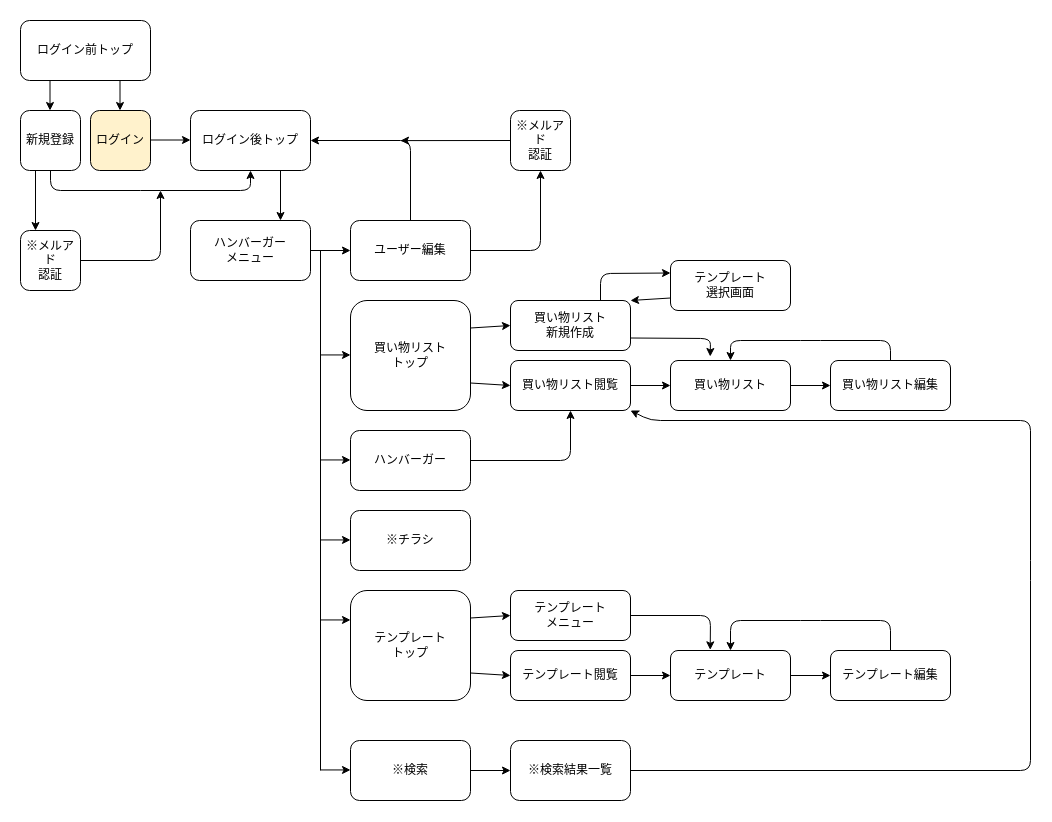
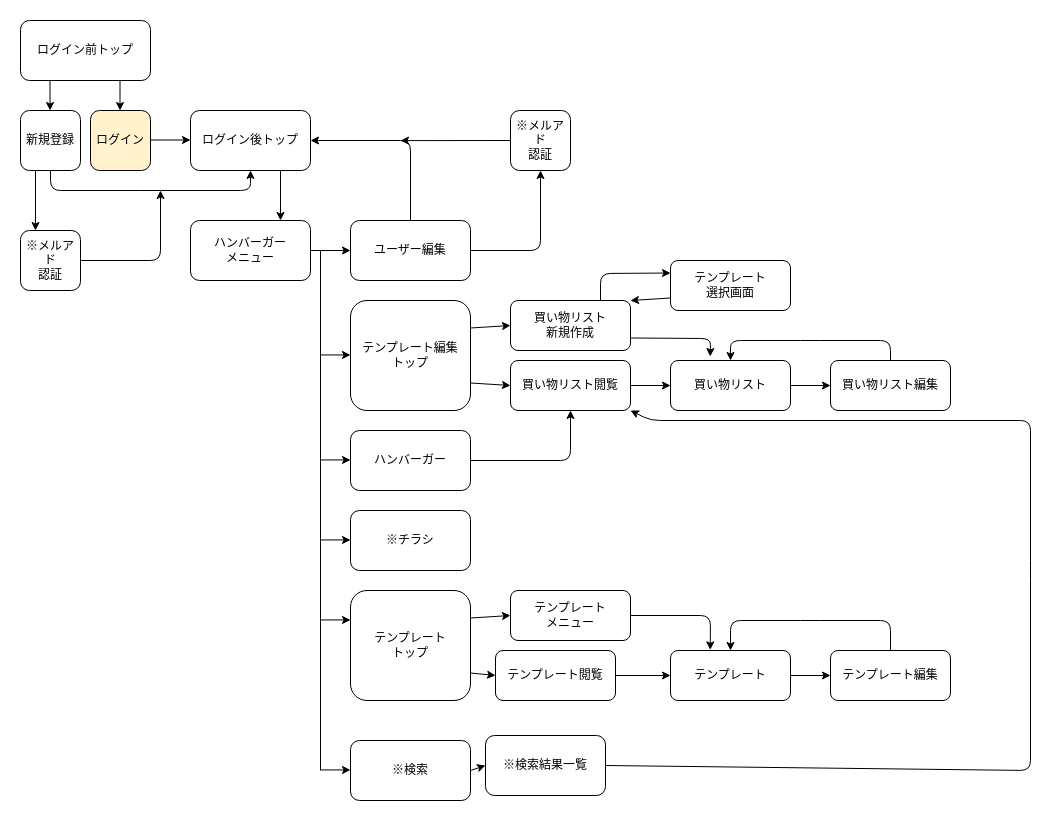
node "買い物リスト トップ": label "買い物リスト トップ" -> "テンプレート編集 トップ"
node "テンプレート閲覧": moved (571, 676) -> (556, 676)
node "※検索結果一覧": moved (571, 771) -> (546, 766)
